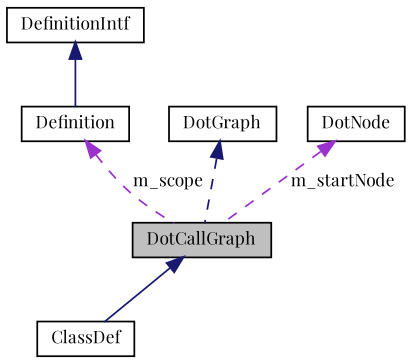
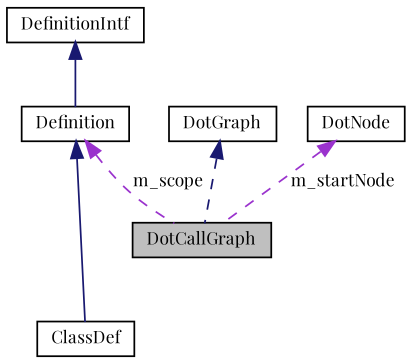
edge "ClassDef" -> "DotCallGraph": now "ClassDef" -> "Definition"
